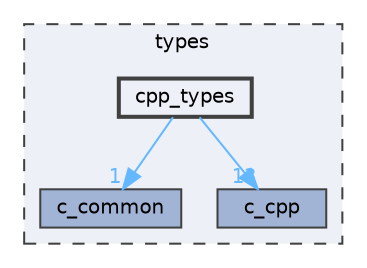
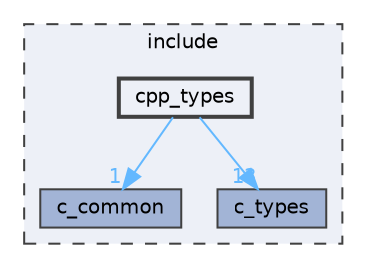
cluster "types": label "types" -> "include"
node "c_cpp": label "c_cpp" -> "c_types"
